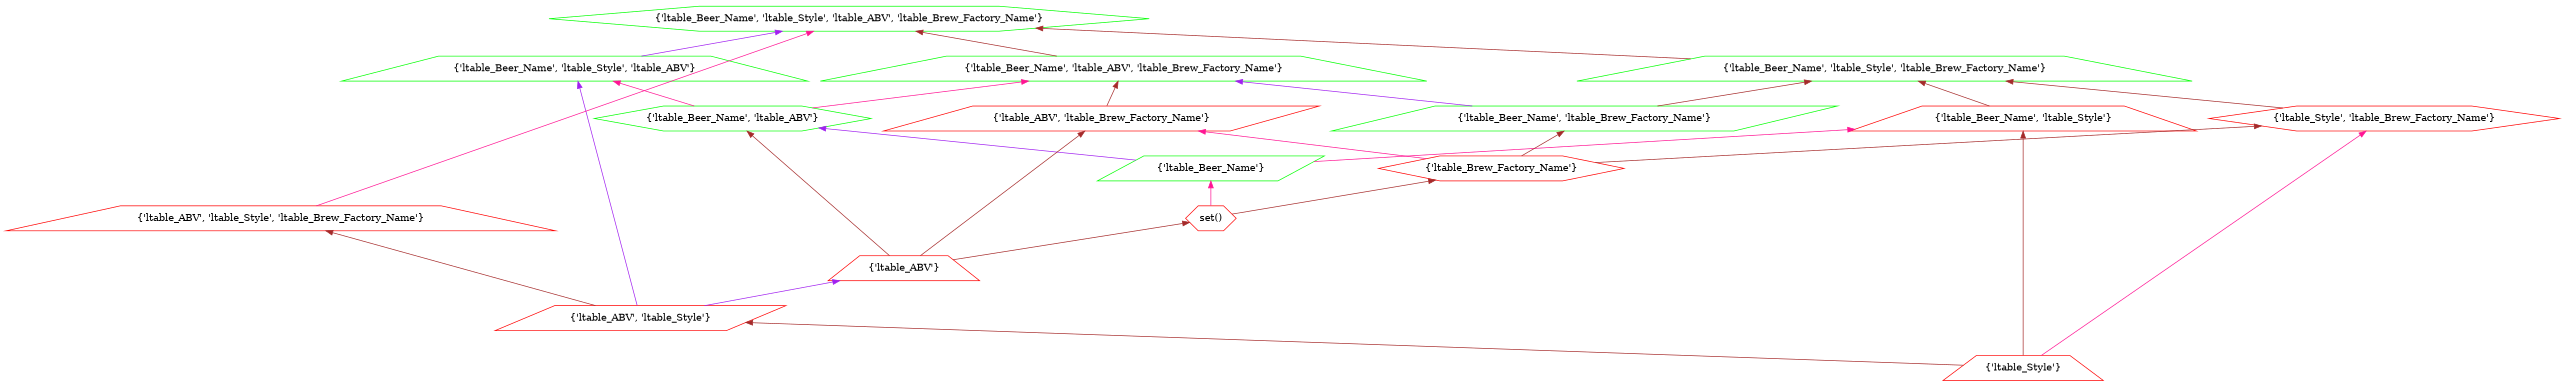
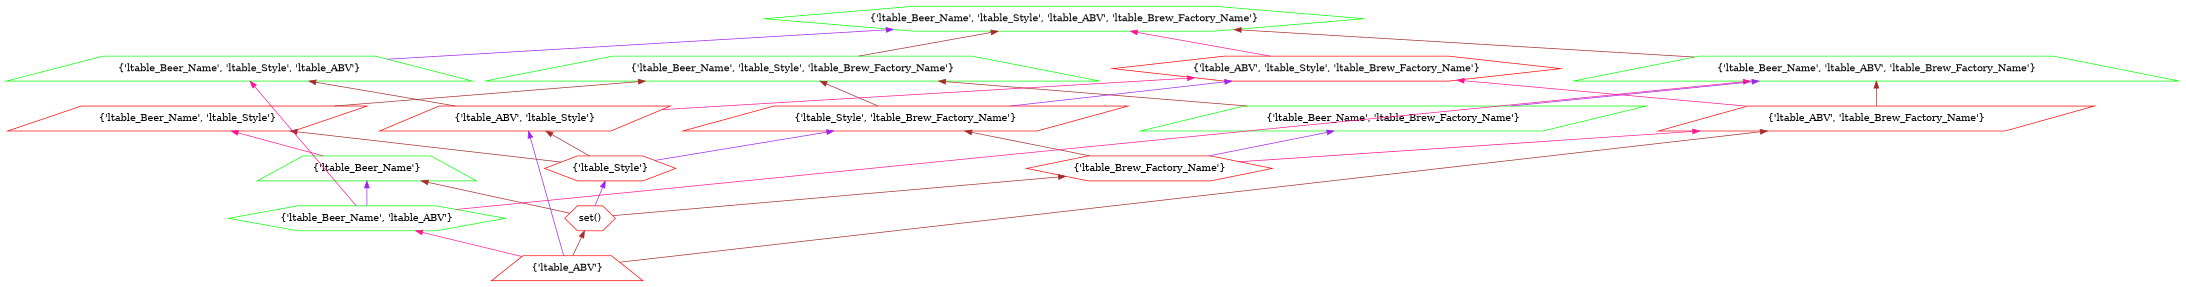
edge "{'ltable_Style', 'ltable_Brew_Factory_Name'}" -> "{'ltable_ABV', 'ltable_Style', 'ltable_Brew_Factory_Name'}": added
edge "{'ltable_ABV', 'ltable_Brew_Factory_Name'}" -> "{'ltable_ABV', 'ltable_Style', 'ltable_Brew_Factory_Name'}": added
node "{'ltable_Beer_Name', 'ltable_Style'}": shape trapezium -> parallelogram
node "{'ltable_Style', 'ltable_Brew_Factory_Name'}": shape hexagon -> parallelogram
edge "{'ltable_Beer_Name'}" -> "{'ltable_Beer_Name', 'ltable_ABV'}": reversed
edge "{'ltable_Brew_Factory_Name'}" -> "{'ltable_Beer_Name', 'ltable_Brew_Factory_Name'}": color brown -> purple
node "{'ltable_Beer_Name'}": shape parallelogram -> trapezium
edge "{'ltable_ABV'}" -> "{'ltable_Beer_Name', 'ltable_ABV'}": color brown -> deeppink
edge "{'ltable_ABV', 'ltable_Style'}" -> "{'ltable_Beer_Name', 'ltable_Style', 'ltable_ABV'}": color purple -> brown
edge "set()" -> "{'ltable_Beer_Name'}": color deeppink -> brown
edge "set()" -> "{'ltable_Style'}": added
node "{'ltable_ABV', 'ltable_Style', 'ltable_Brew_Factory_Name'}": shape trapezium -> hexagon
edge "{'ltable_Style'}" -> "{'ltable_Style', 'ltable_Brew_Factory_Name'}": color deeppink -> purple
edge "{'ltable_ABV', 'ltable_Style'}" -> "{'ltable_ABV', 'ltable_Style', 'ltable_Brew_Factory_Name'}": color brown -> deeppink
edge "{'ltable_ABV', 'ltable_Style'}" -> "{'ltable_ABV'}": reversed
node "{'ltable_Style'}": shape trapezium -> hexagon
